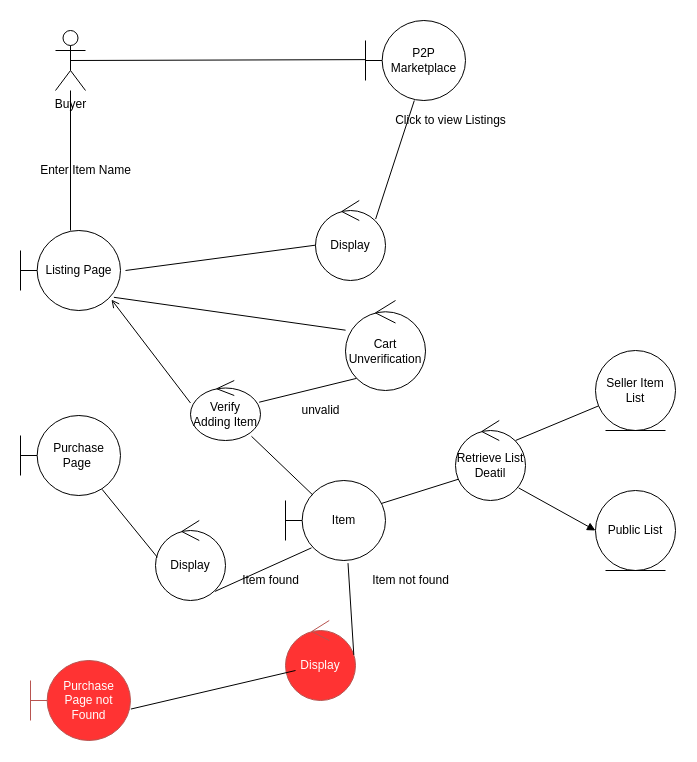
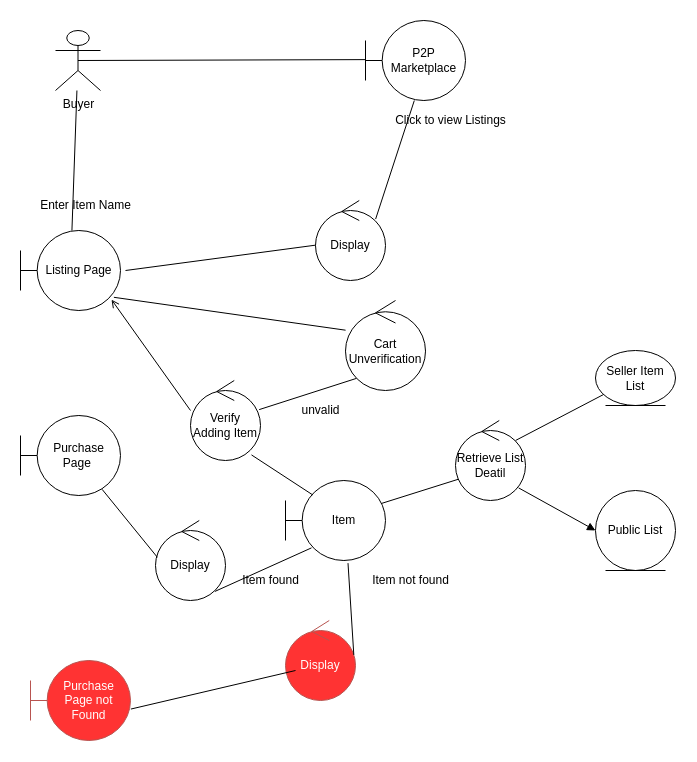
node "Buyer": size 30x60 -> 45x60
node "Enter Item Name": moved (86, 171) -> (86, 206)
node "Seller Item List": size 80x80 -> 80x55
node "Verify Adding Item": size 70x60 -> 70x80
